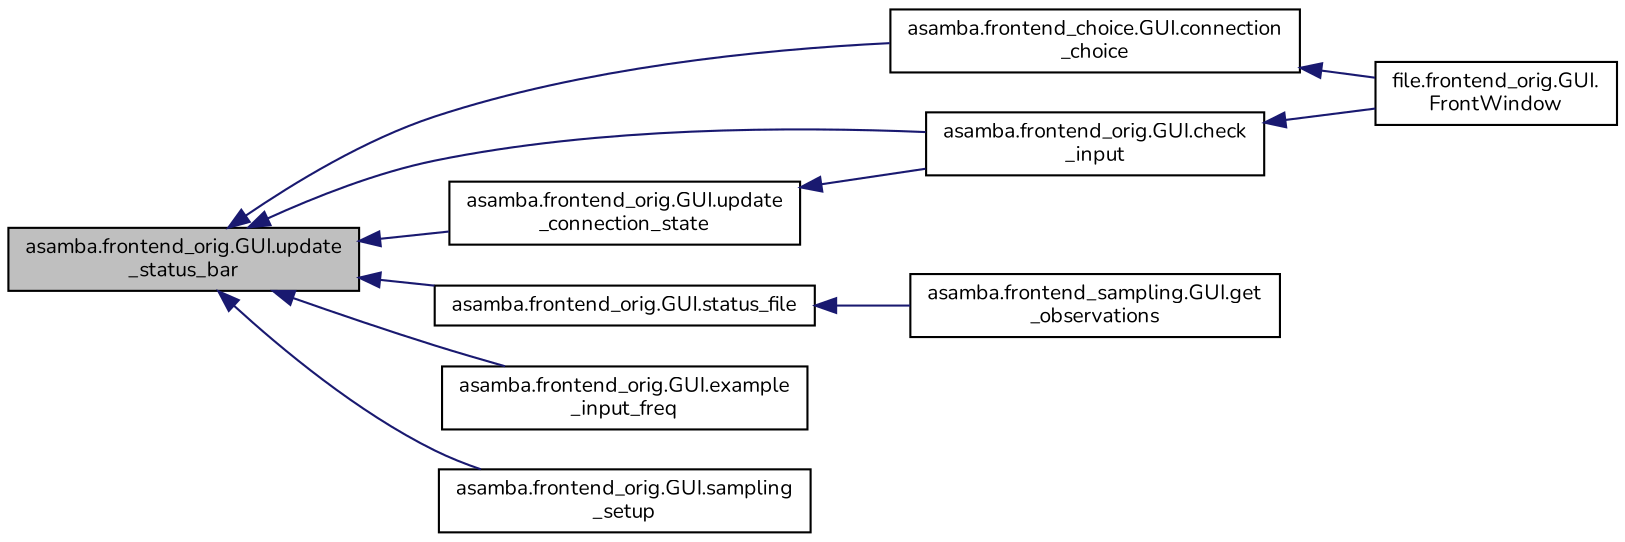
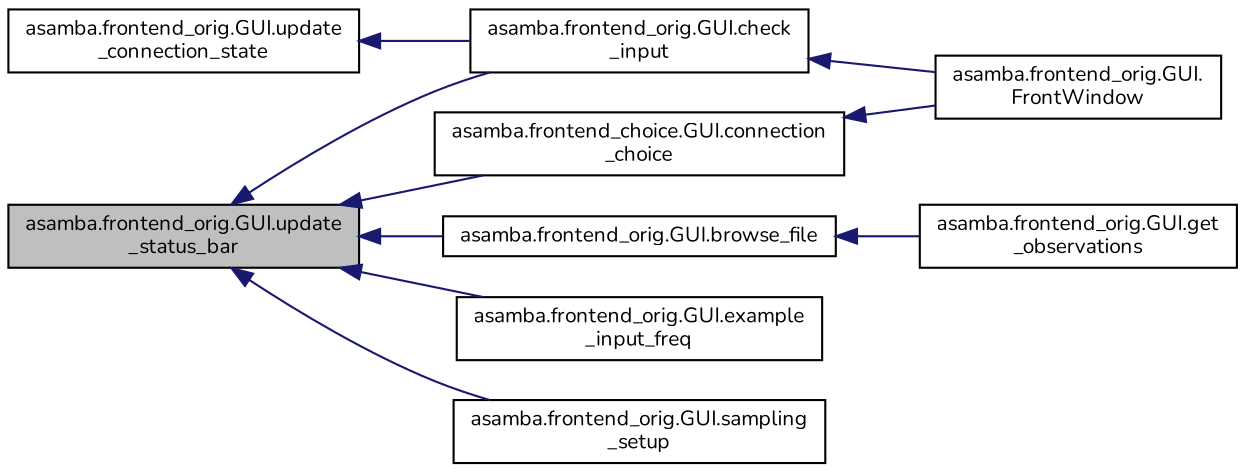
node "file.frontend_orig.GUI. FrontWindow": label "file.frontend_orig.GUI. FrontWindow" -> "asamba.frontend_orig.GUI. FrontWindow"
edge "asamba.frontend_orig.GUI.update _connection_state" -> "asamba.frontend_orig.GUI.update _status_bar": removed
node "asamba.frontend_orig.GUI.status_file": label "asamba.frontend_orig.GUI.status_file" -> "asamba.frontend_orig.GUI.browse_file"
node "asamba.frontend_sampling.GUI.get _observations": label "asamba.frontend_sampling.GUI.get _observations" -> "asamba.frontend_orig.GUI.get _observations"
